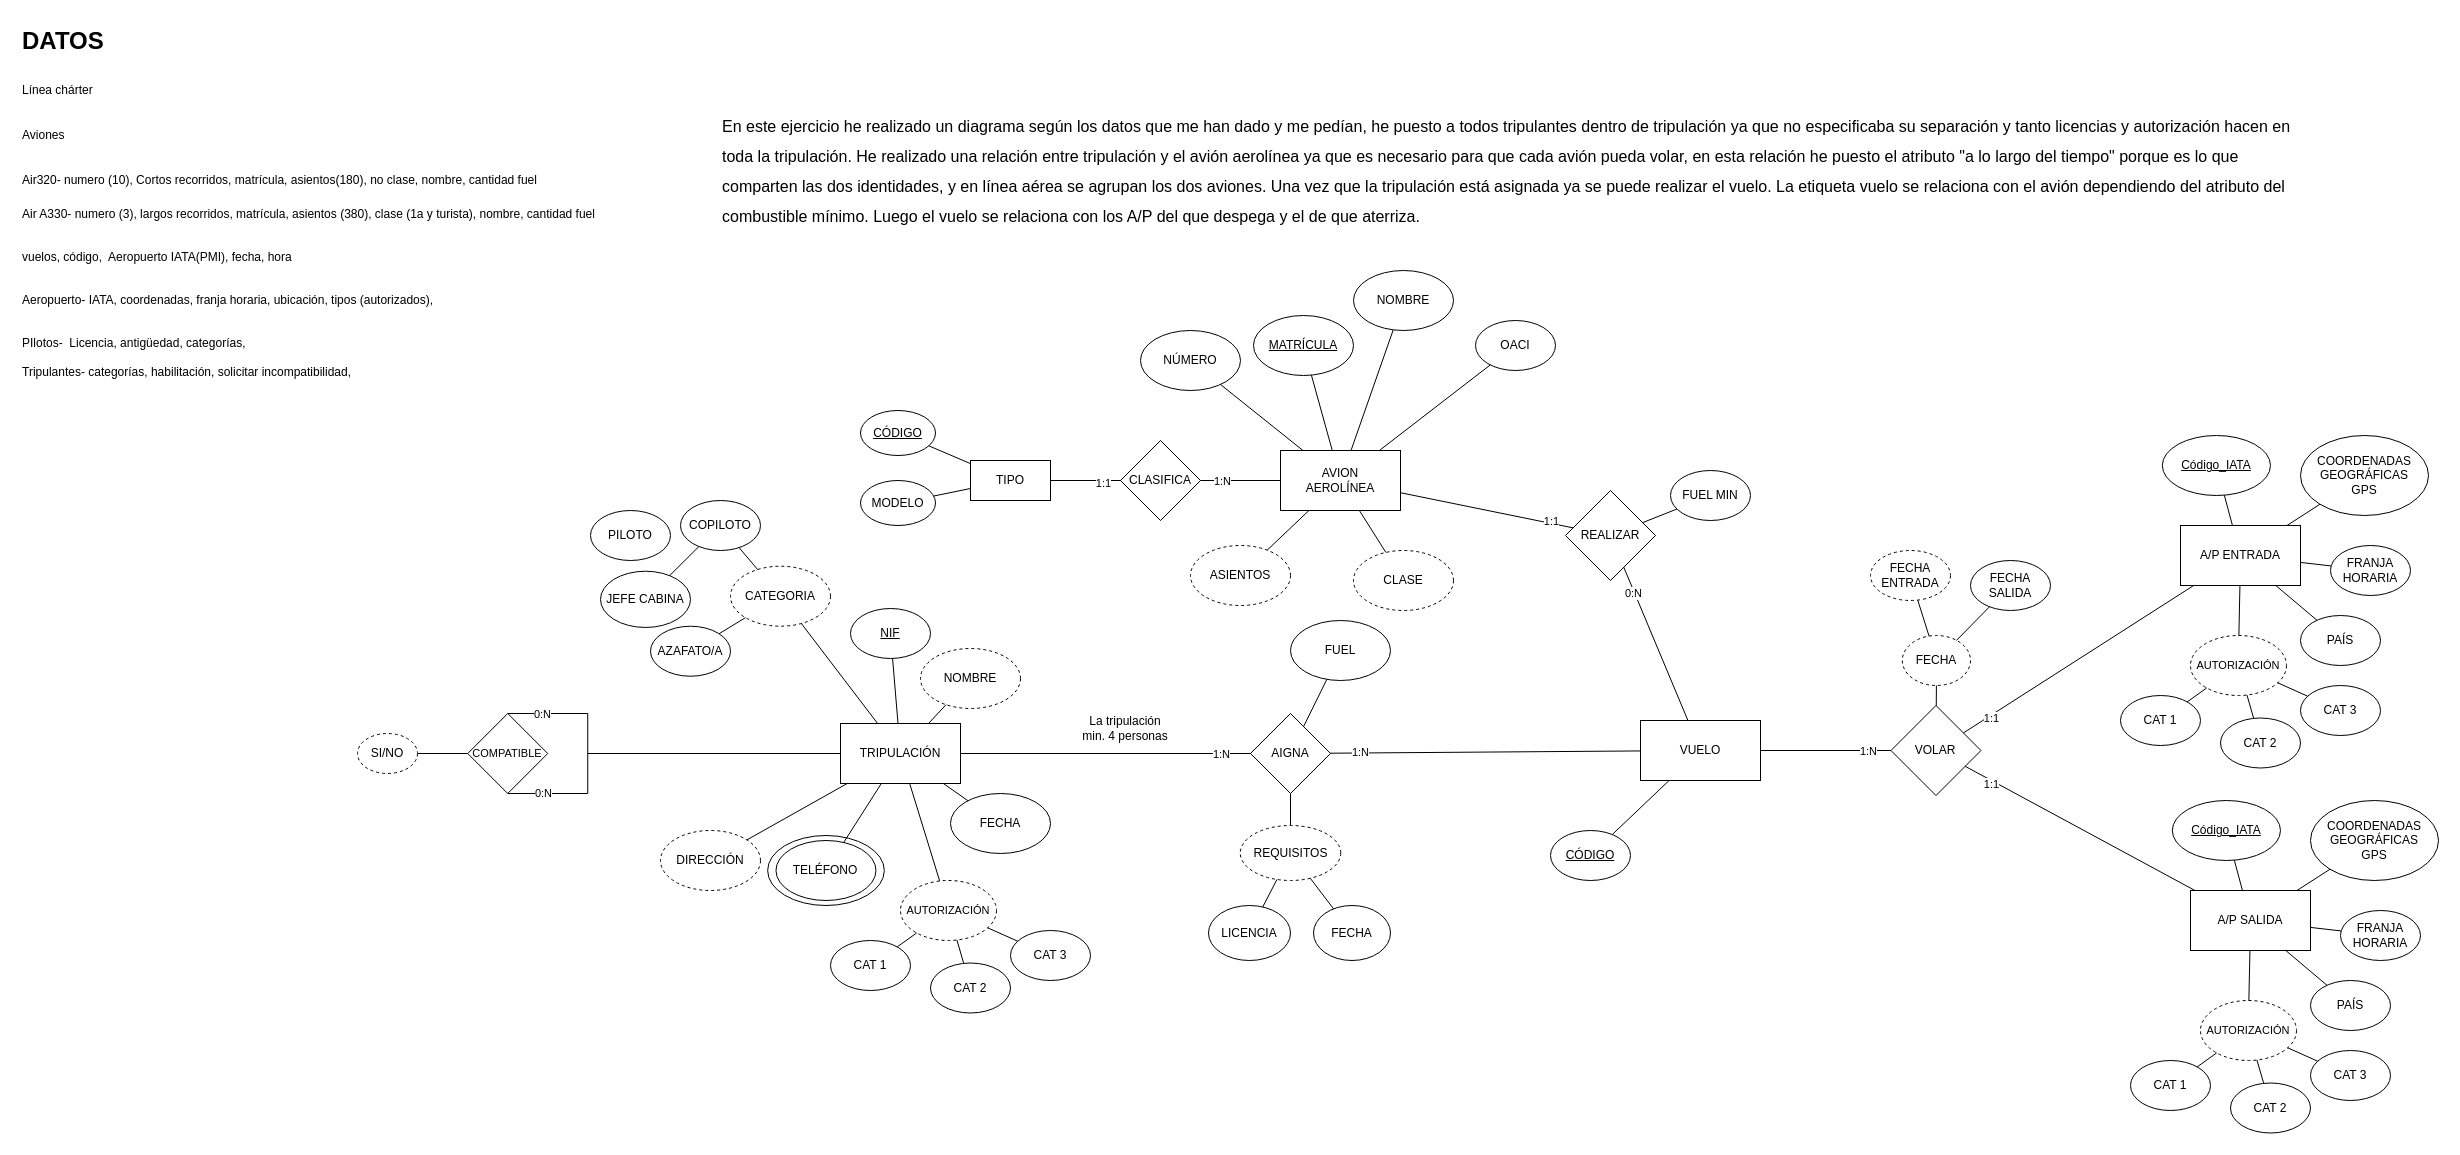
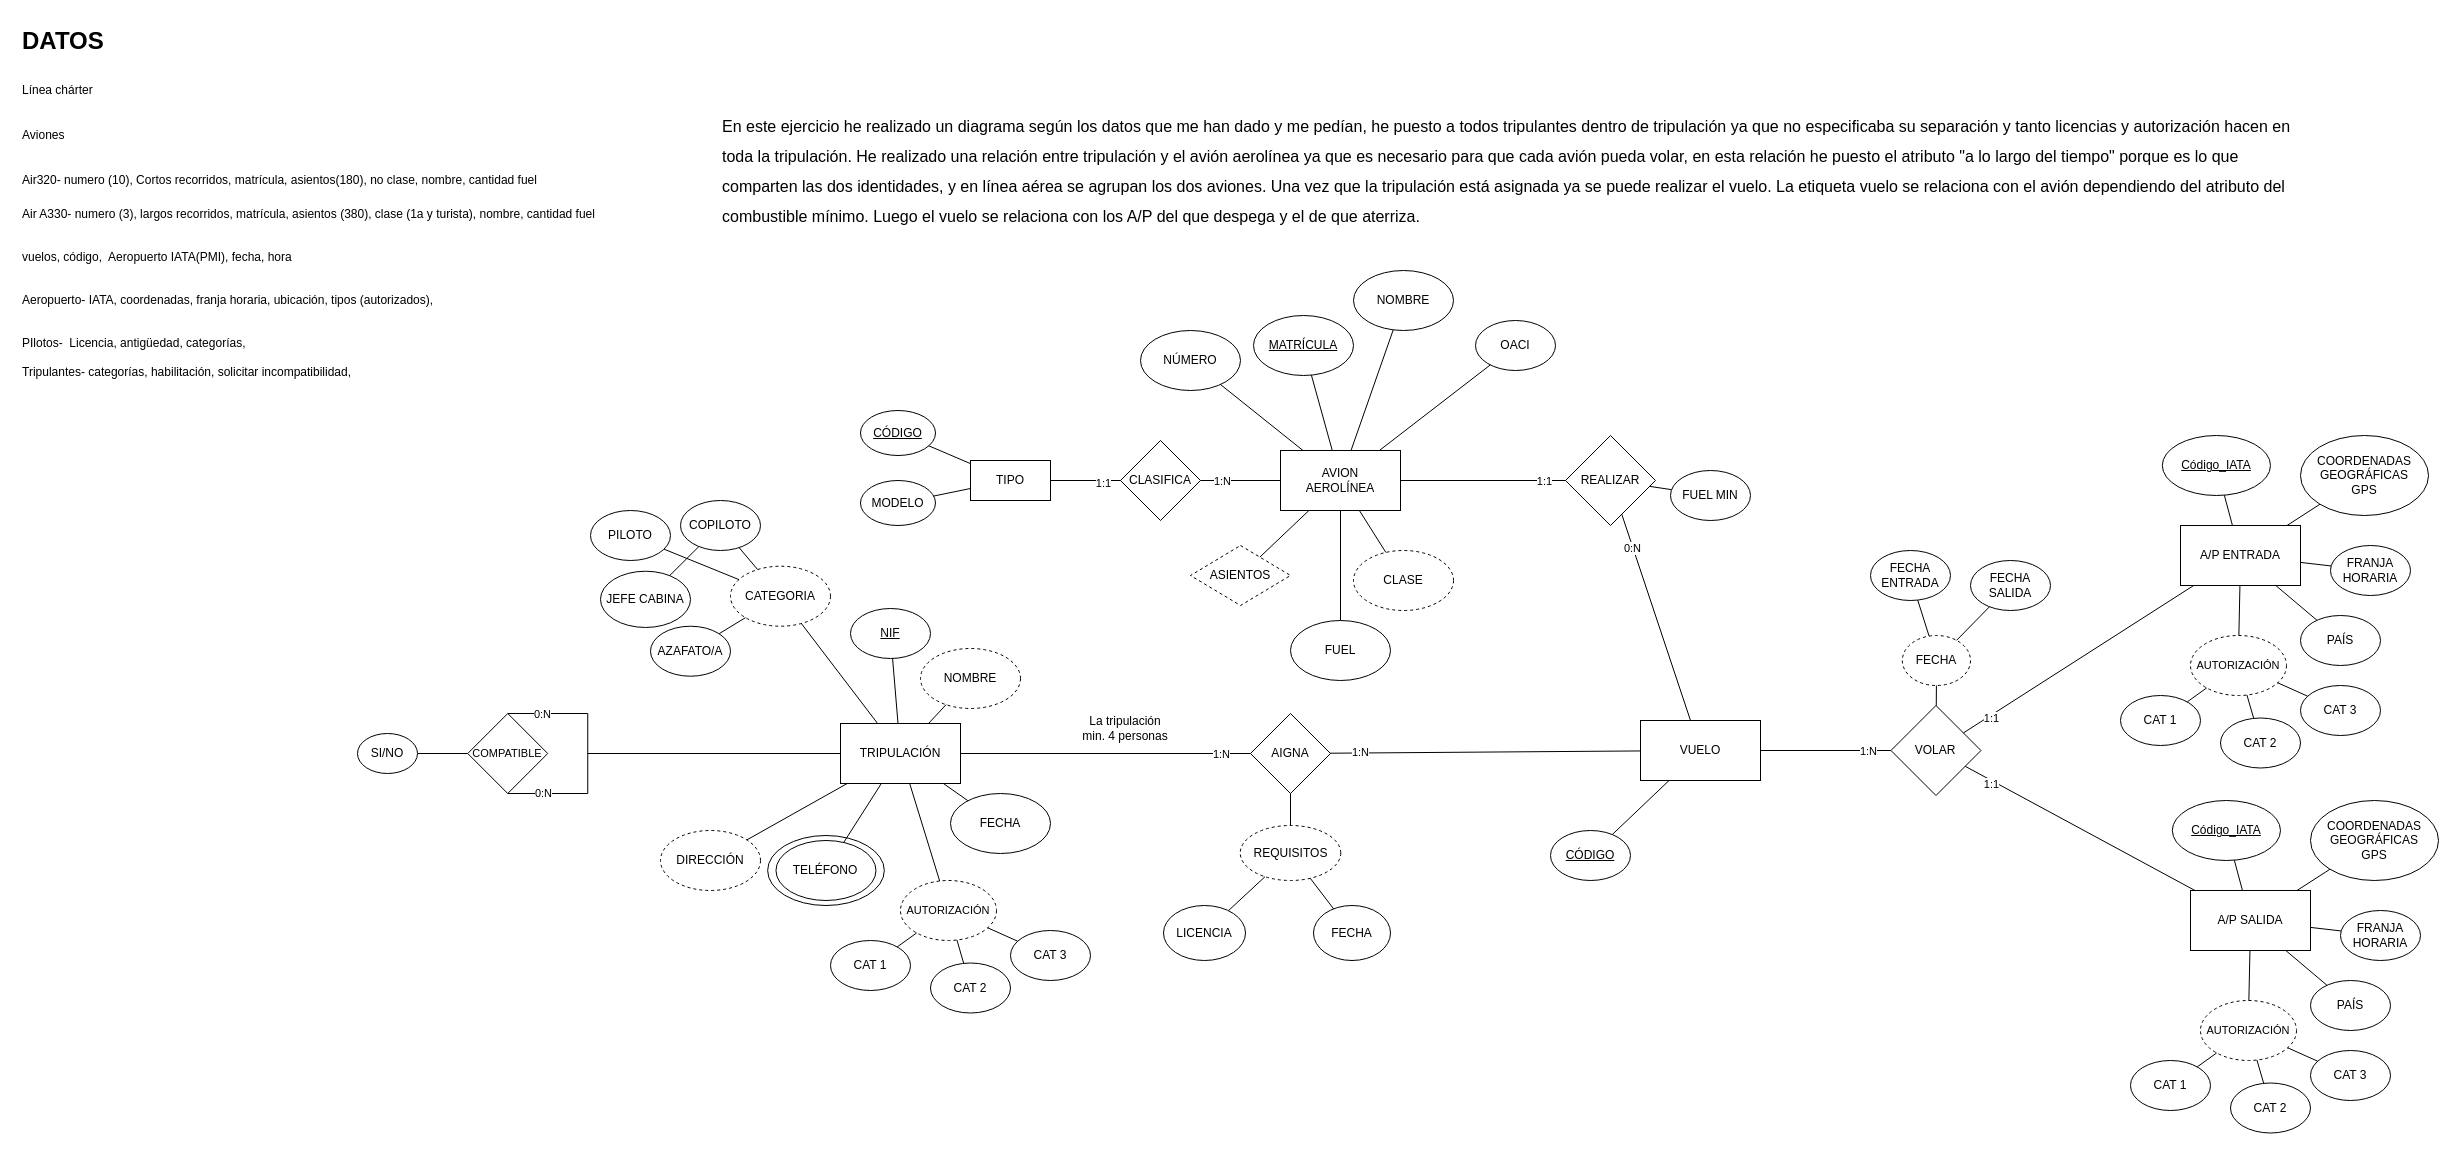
node "REALIZAR": moved (1611, 536) -> (1611, 481)
edge "PILOTO" -- "CATEGORIA": added
node "ASIENTOS": shape ellipse -> diamond
node "FECHA ENTRADA": style dashed -> solid
edge "FUEL" -- "AIGNA": now "FUEL" -- "AVION AEROLÍNEA"
node "SI/NO": style dashed -> solid
node "LICENCIA": moved (1250, 933) -> (1205, 933)
